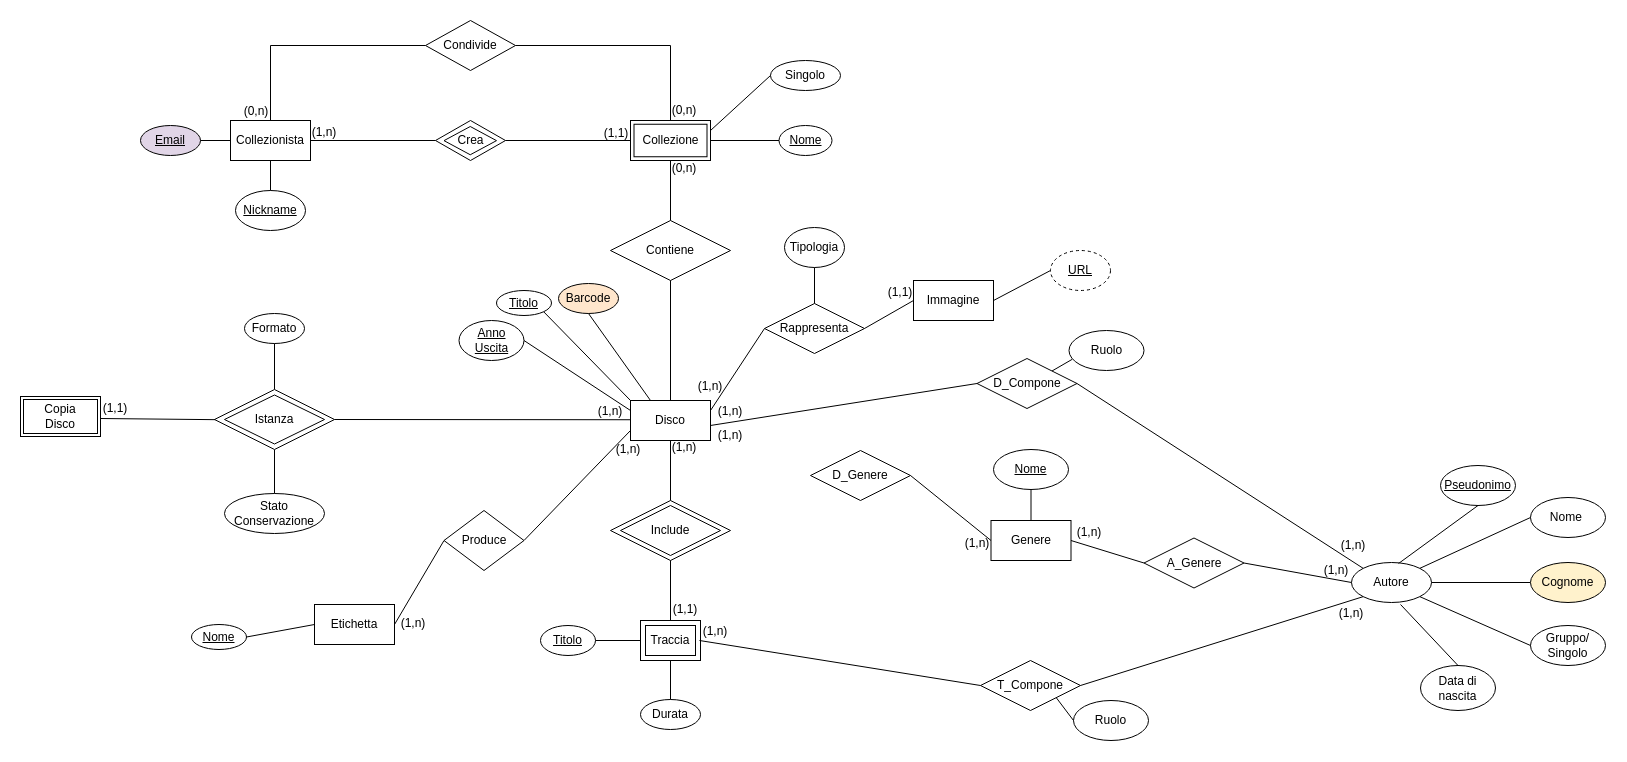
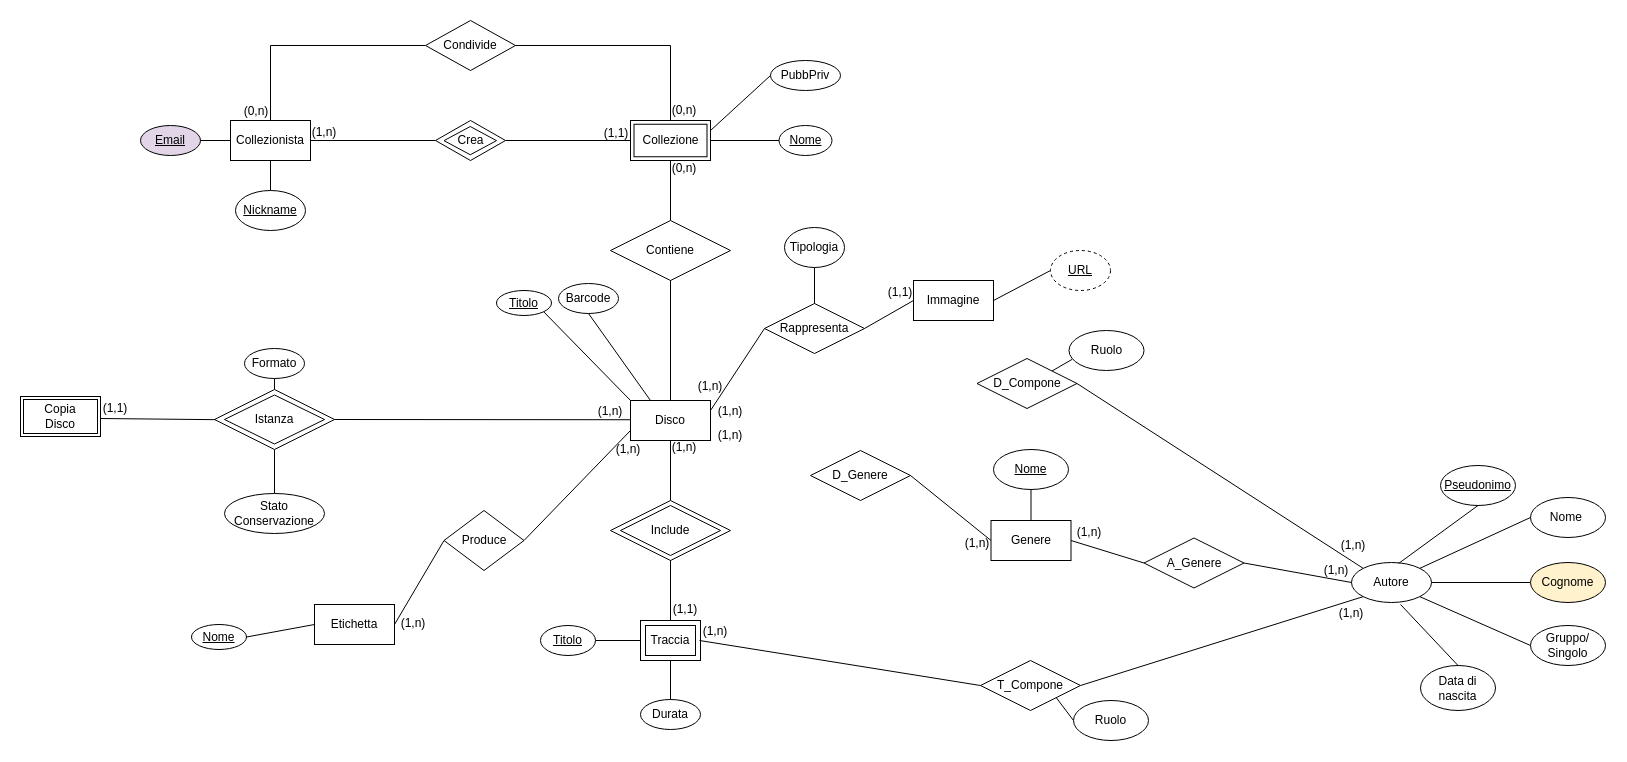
node "Singolo": label "Singolo" -> "PubbPriv"
node "Barcode": fillcolor #ffe6cc -> #ffffff
node "Formato": moved (275, 329) -> (275, 364)
node "Anno Uscita": removed
edge "Anno Uscita" -- "Disco": removed
edge "D_Compone" -- "Disco": removed
